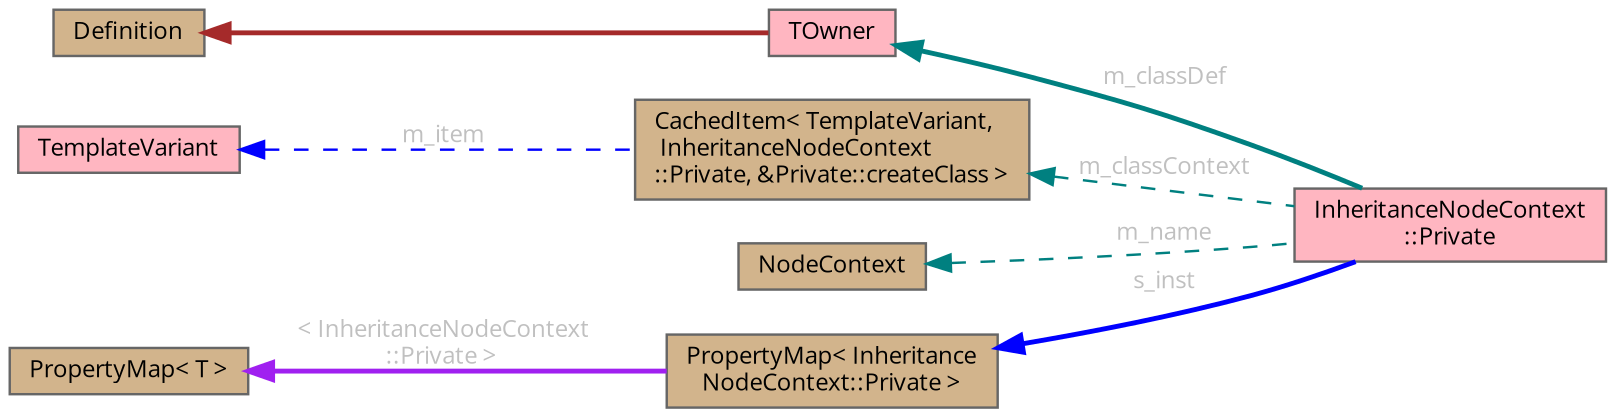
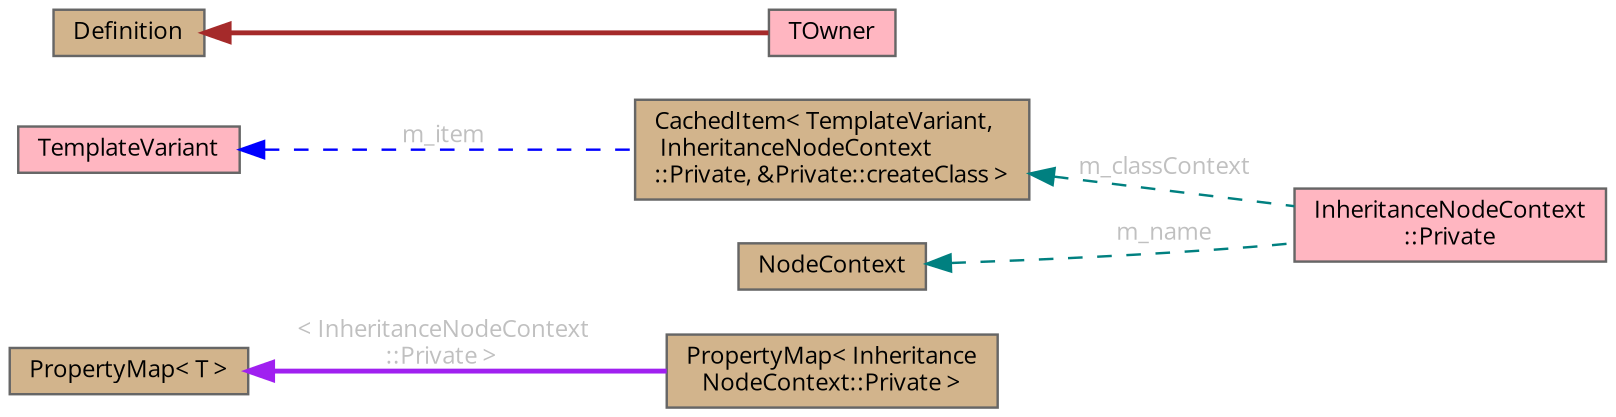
edge "InheritanceNodeContext ::Private" -> "TOwner": removed, label "m_classDef"
edge "InheritanceNodeContext ::Private" -> "PropertyMap< Inheritance NodeContext::Private >": removed, label "s_inst"
